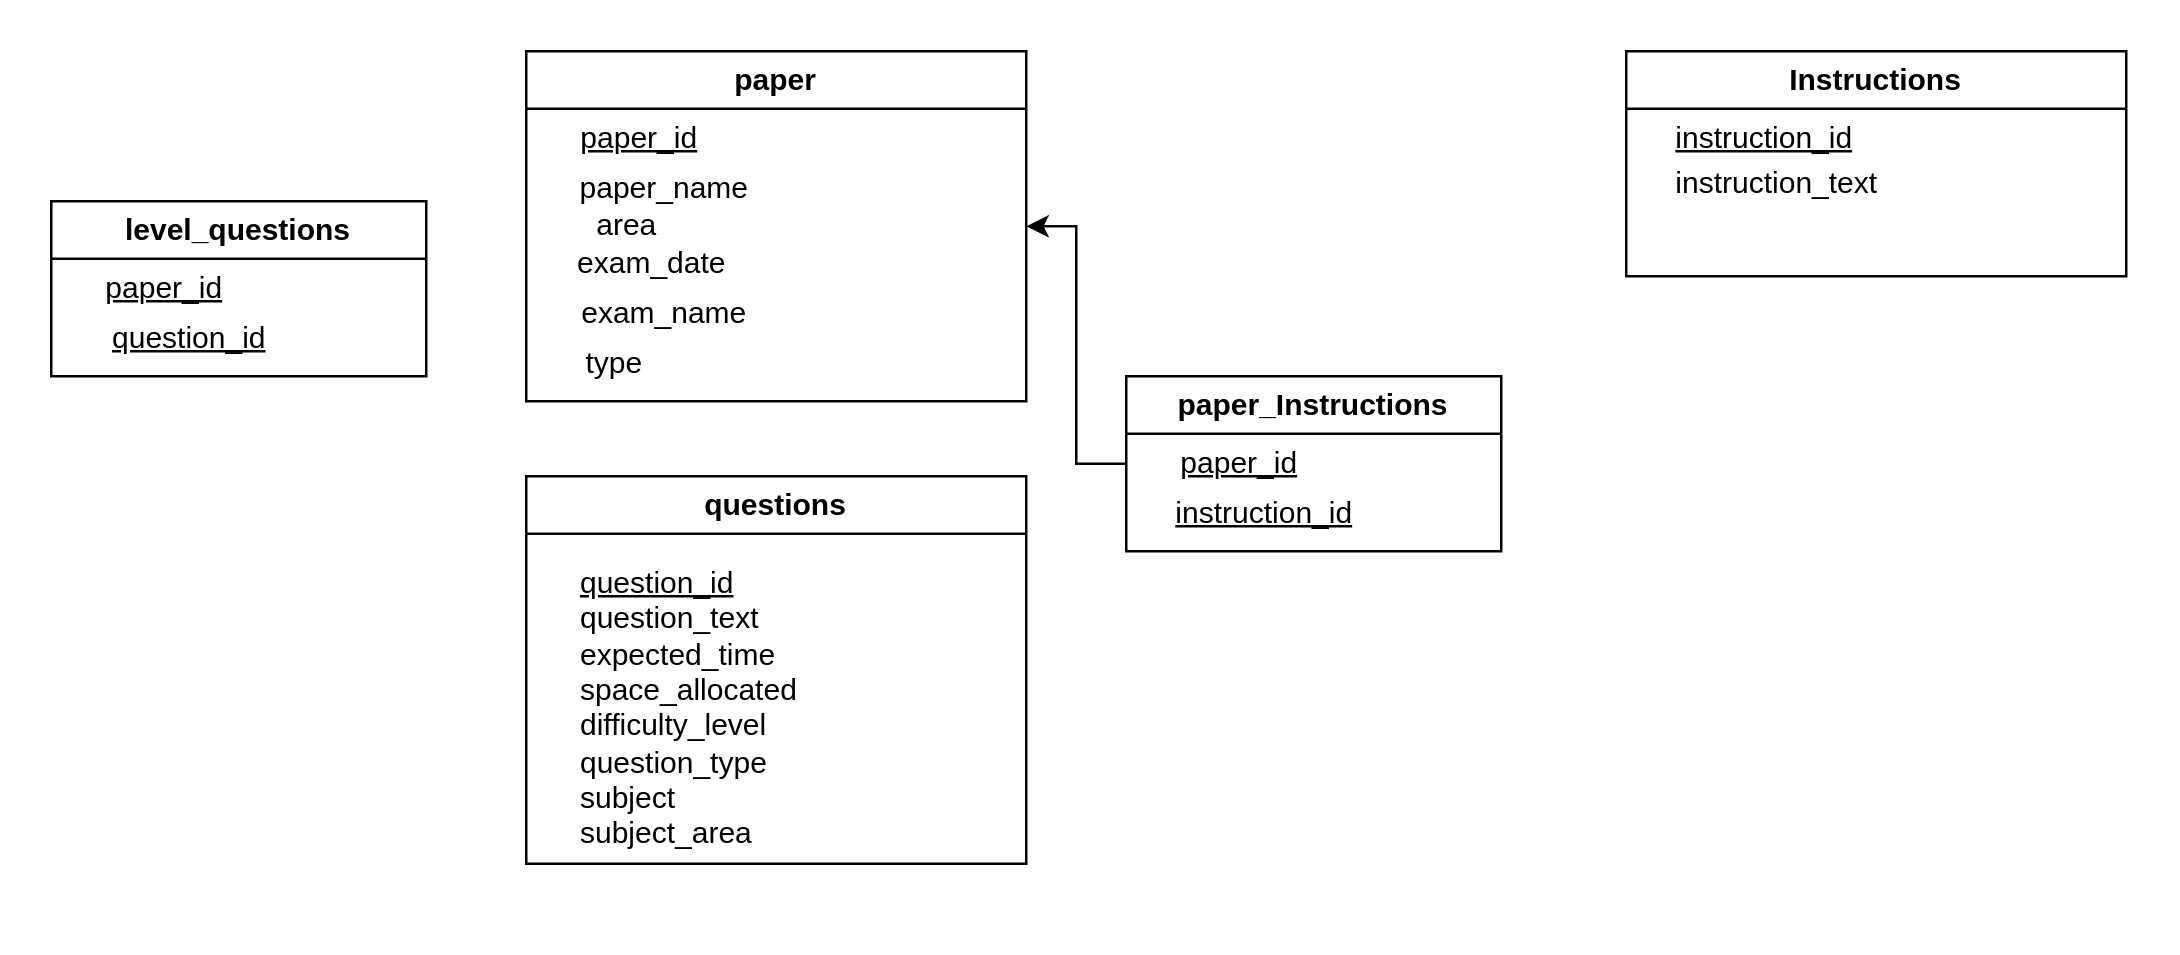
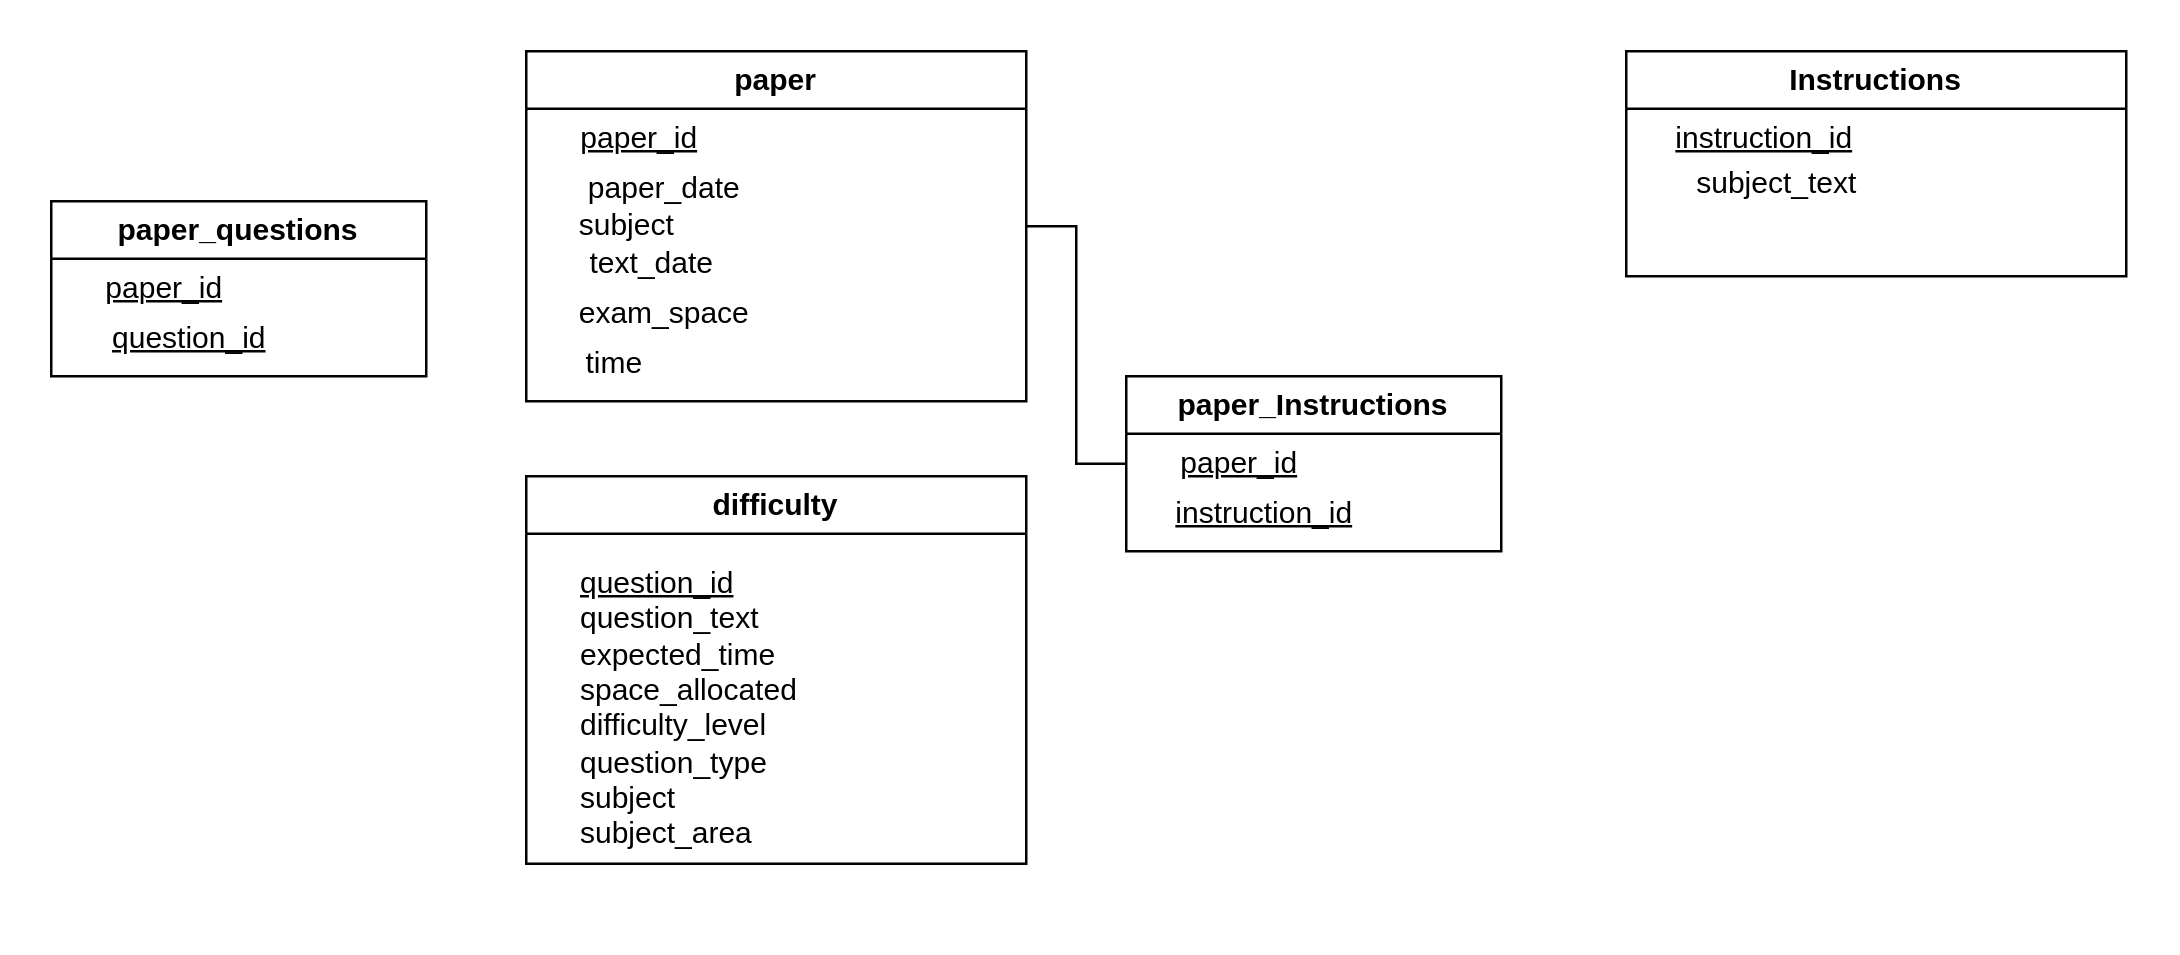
node "instruction_text": label "instruction_text" -> "subject_text"
node "paper_name": label "paper_name" -> "paper_date"
node "area": label "area" -> "subject"
edge "paper_Instructions" -> "paper": arrowhead classic -> none
node "level_questions": label "level_questions" -> "paper_questions"
node "exam_date": label "exam_date" -> "text_date"
node "exam_name": label "exam_name" -> "exam_space"
node "type": label "type" -> "time"
node "questions": label "questions" -> "difficulty"
